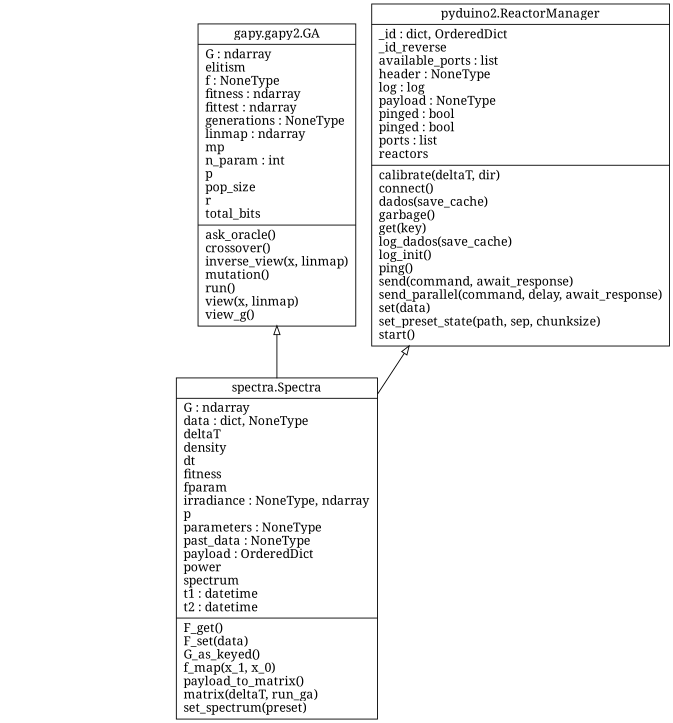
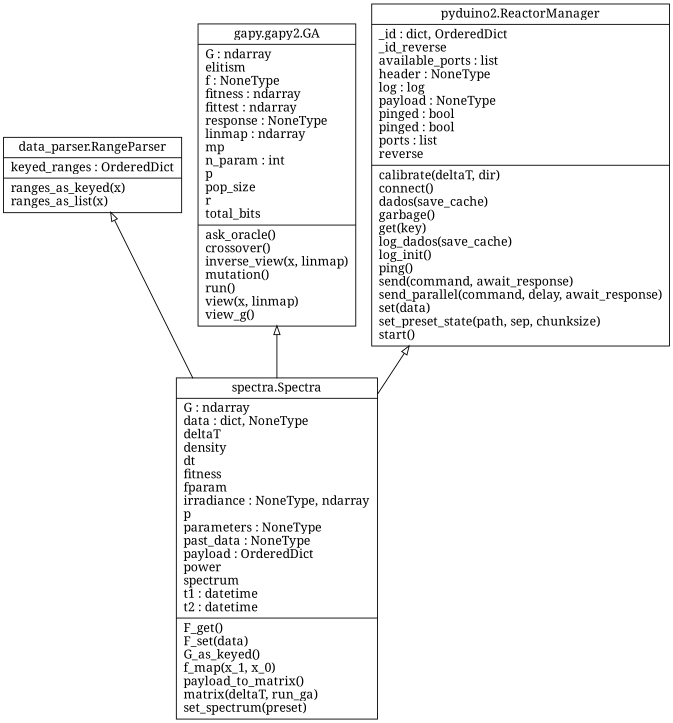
node "gapy.gapy2.GA": text "generations : NoneType" -> "response : NoneType"
node "pyduino2.ReactorManager": text "reactors" -> "reverse"
node "data_parser.RangeParser": added
